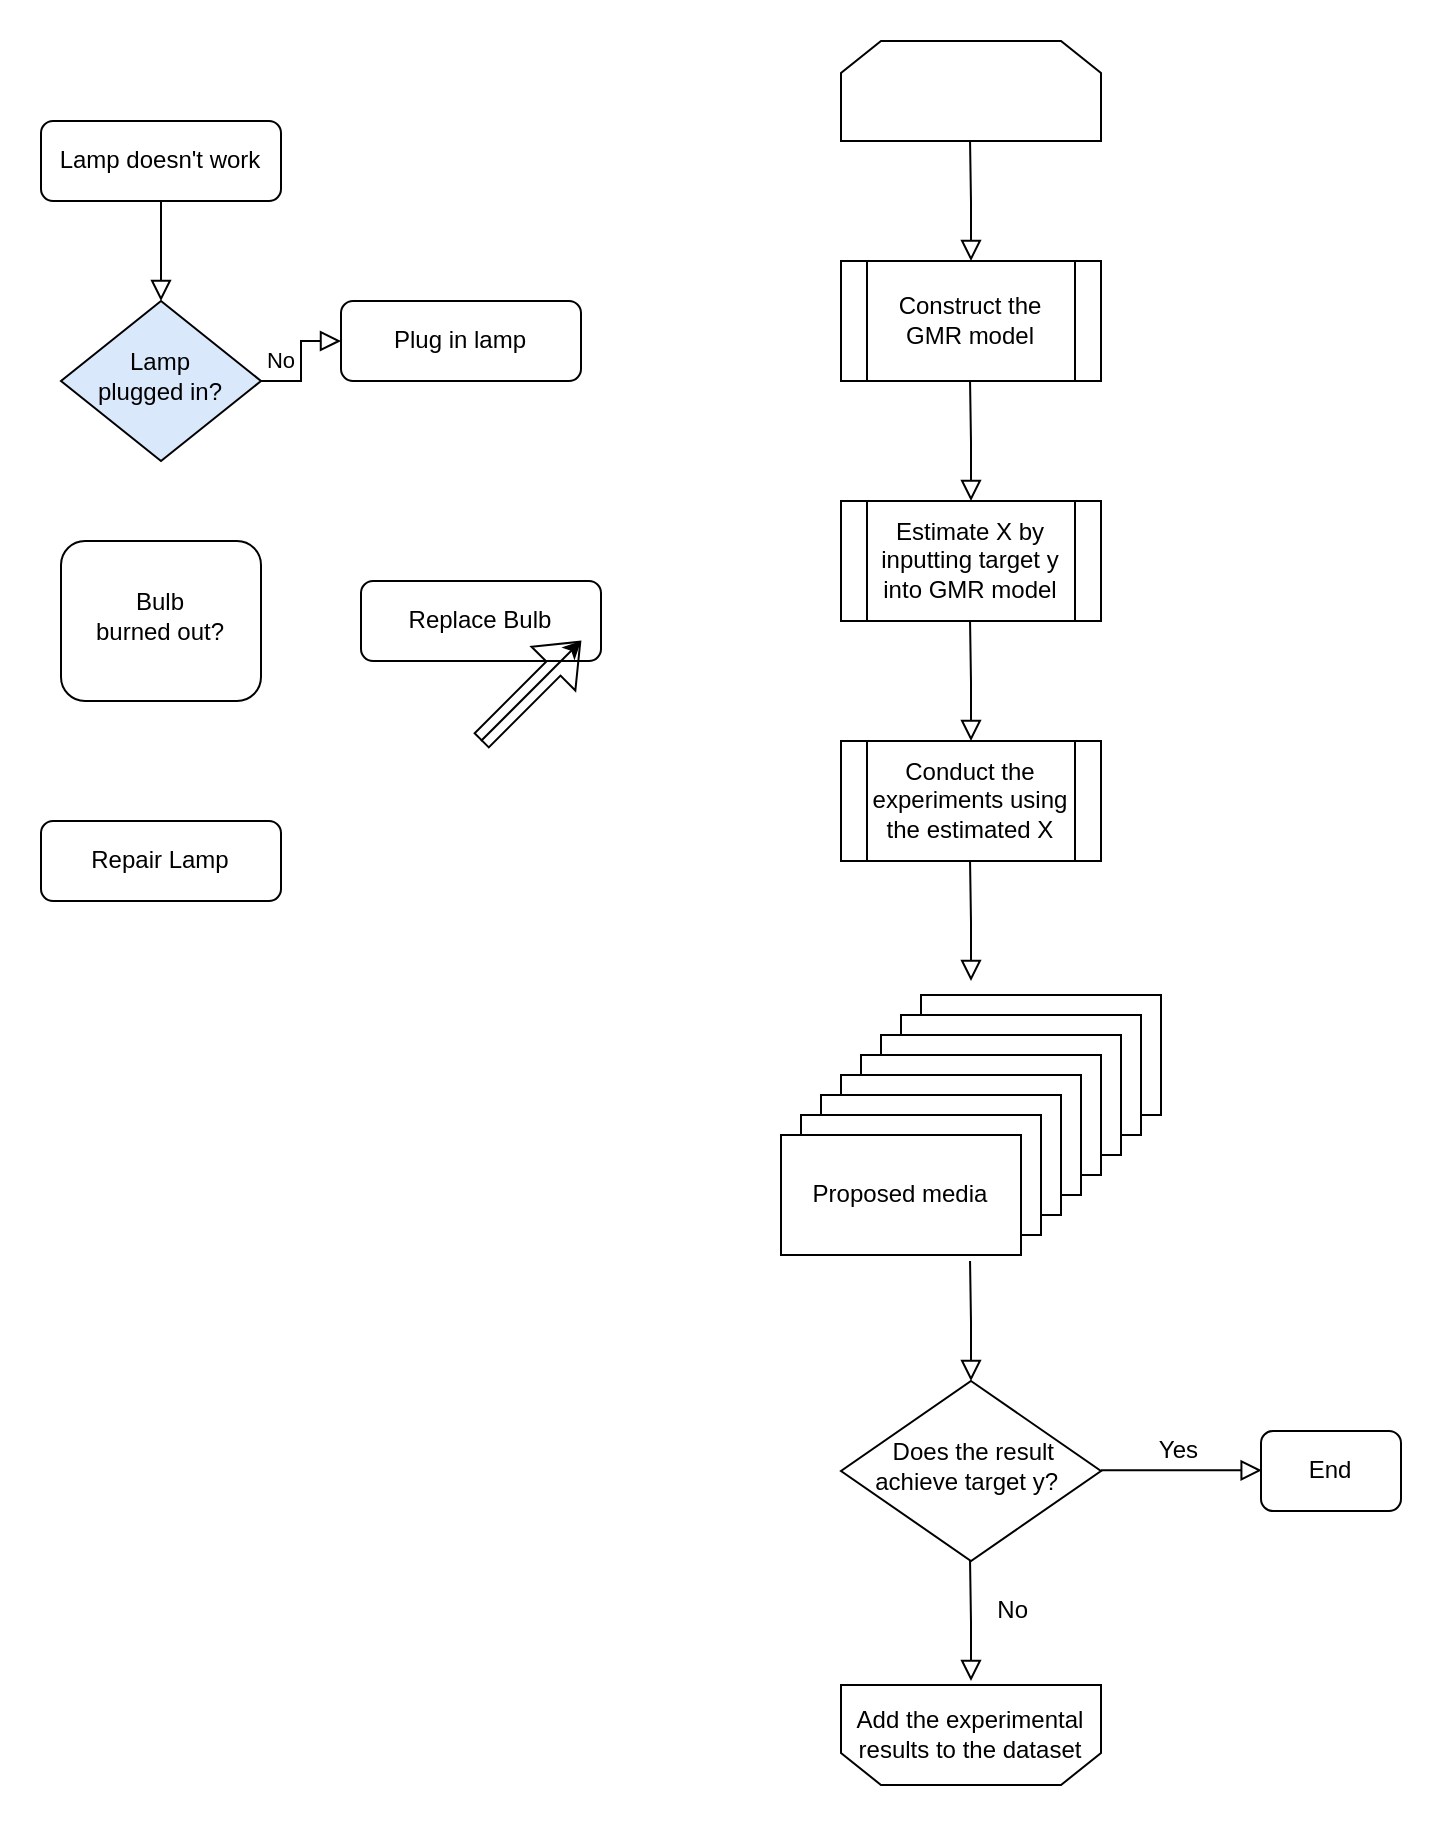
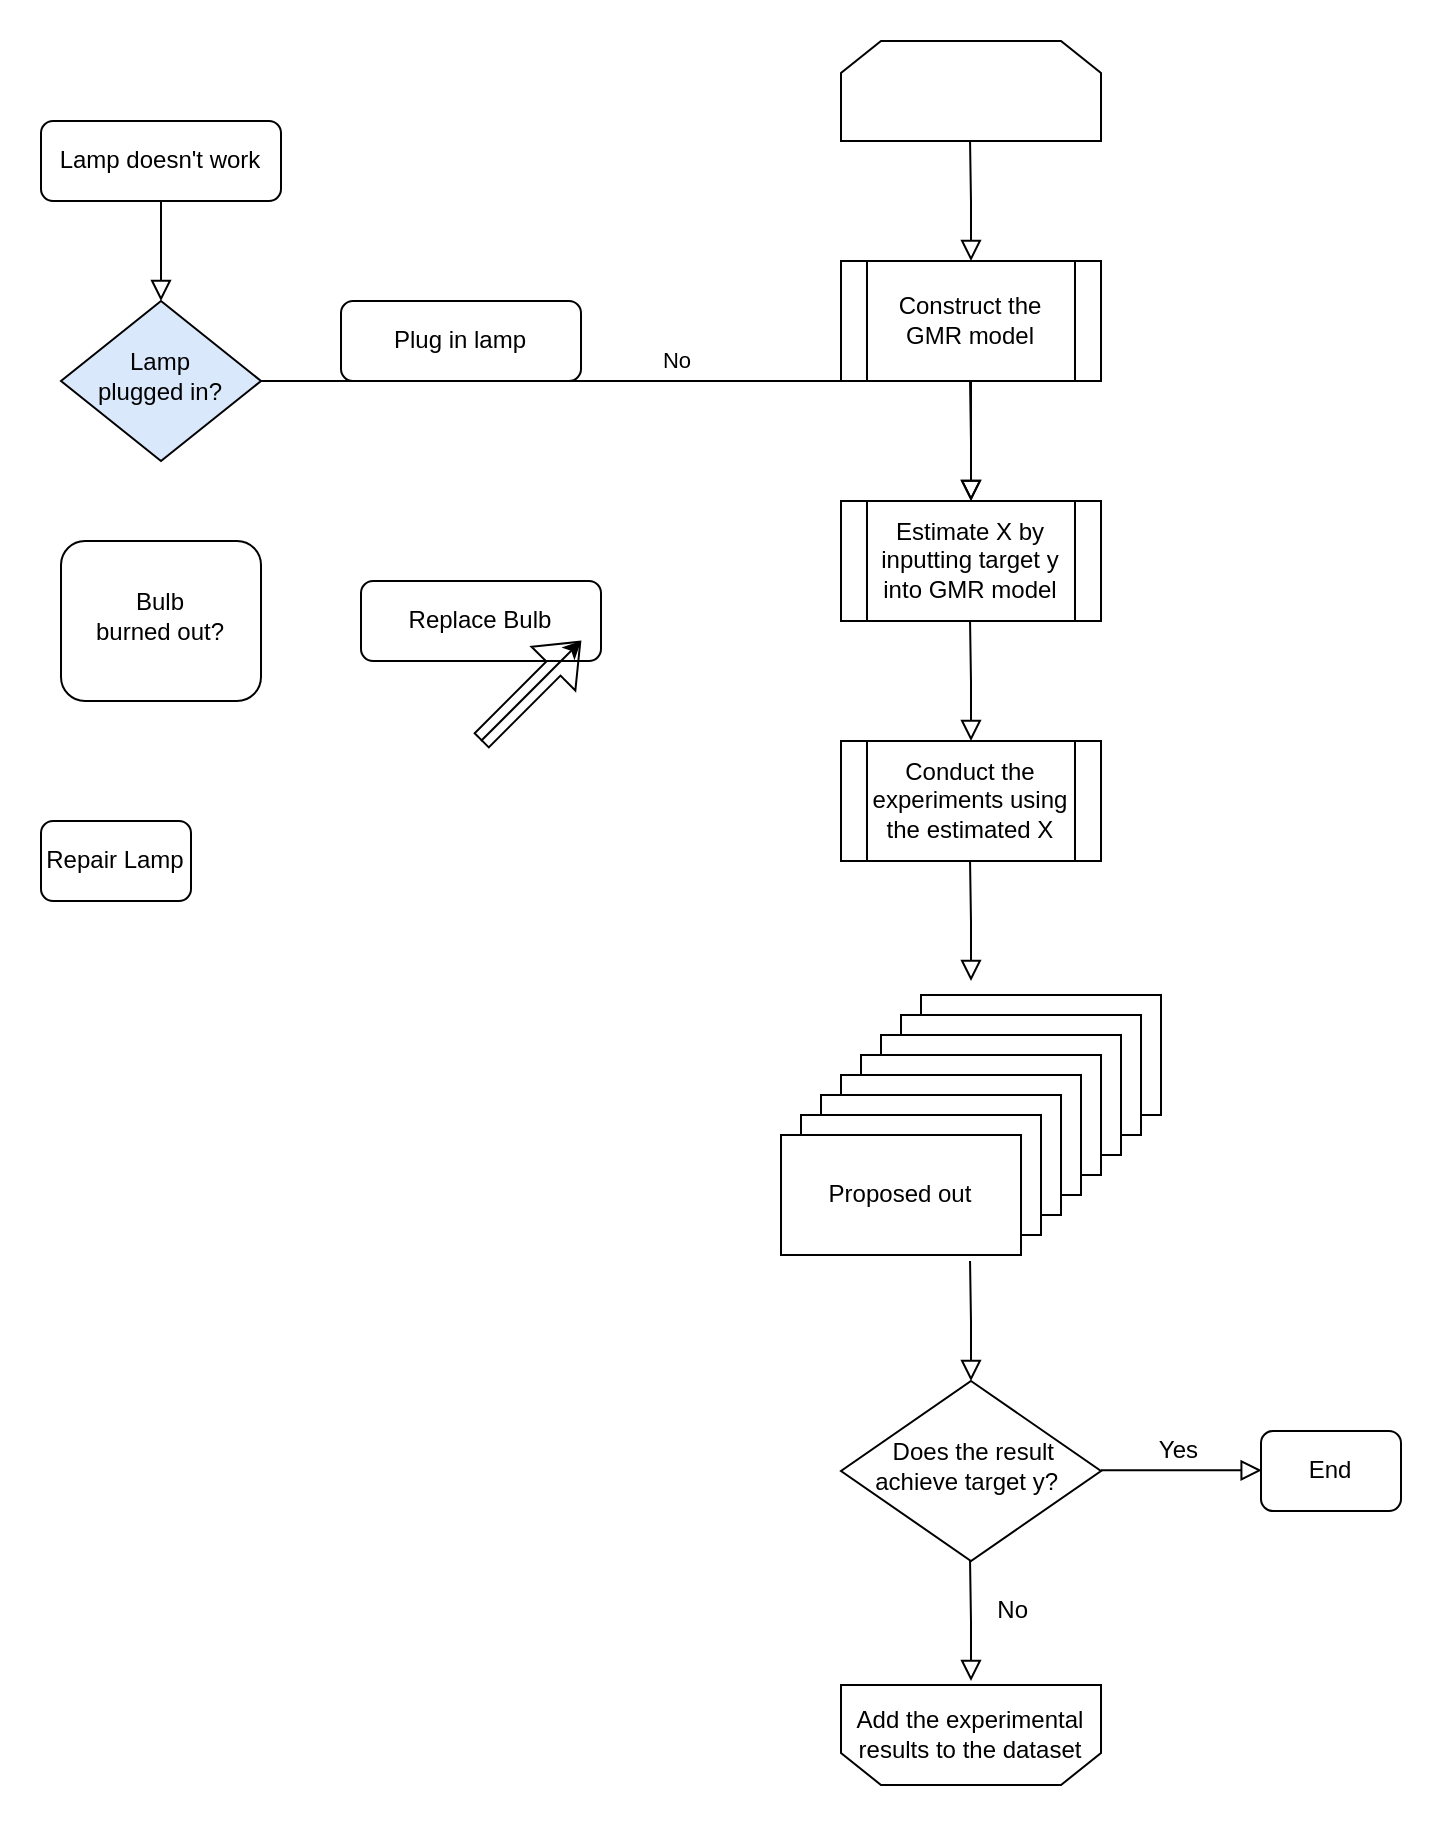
edge "Lamp plugged in?" -> "Plug in lamp": now "Lamp plugged in?" -> "Estimate X by inputting target y into GMR model"
node "Repair Lamp": size 240x80 -> 150x80
node "Proposed media": label "Proposed media" -> "Proposed out"
